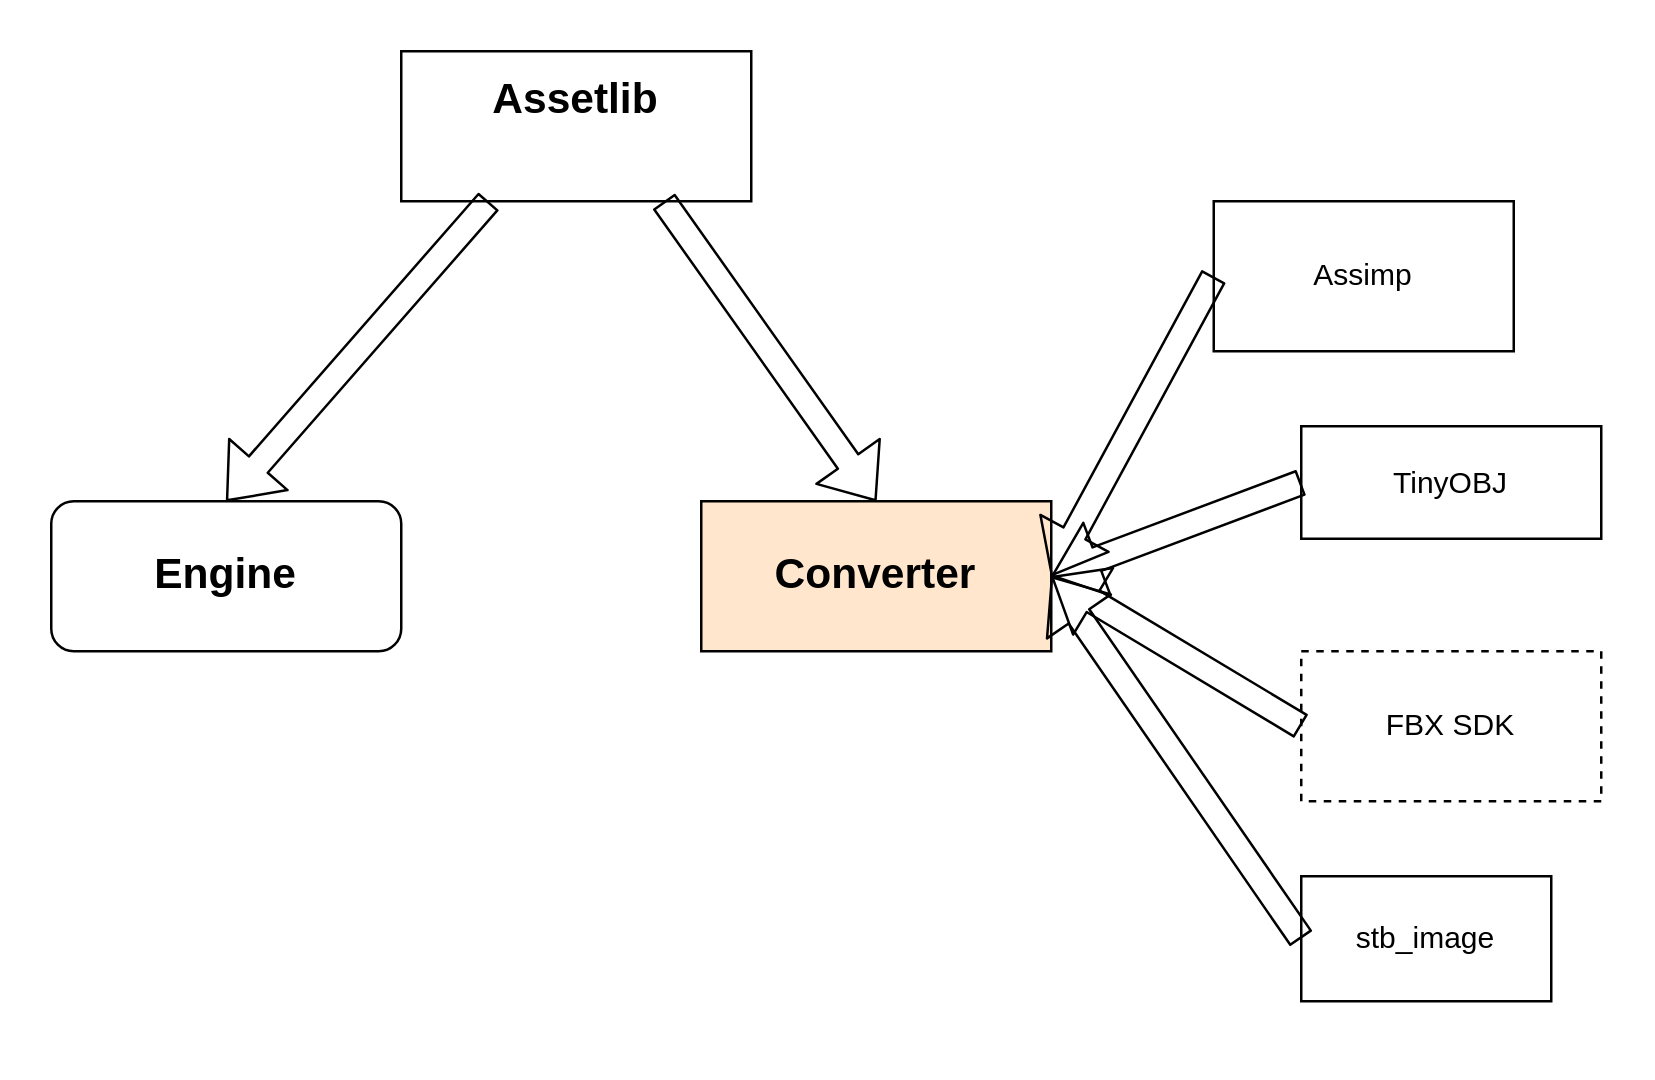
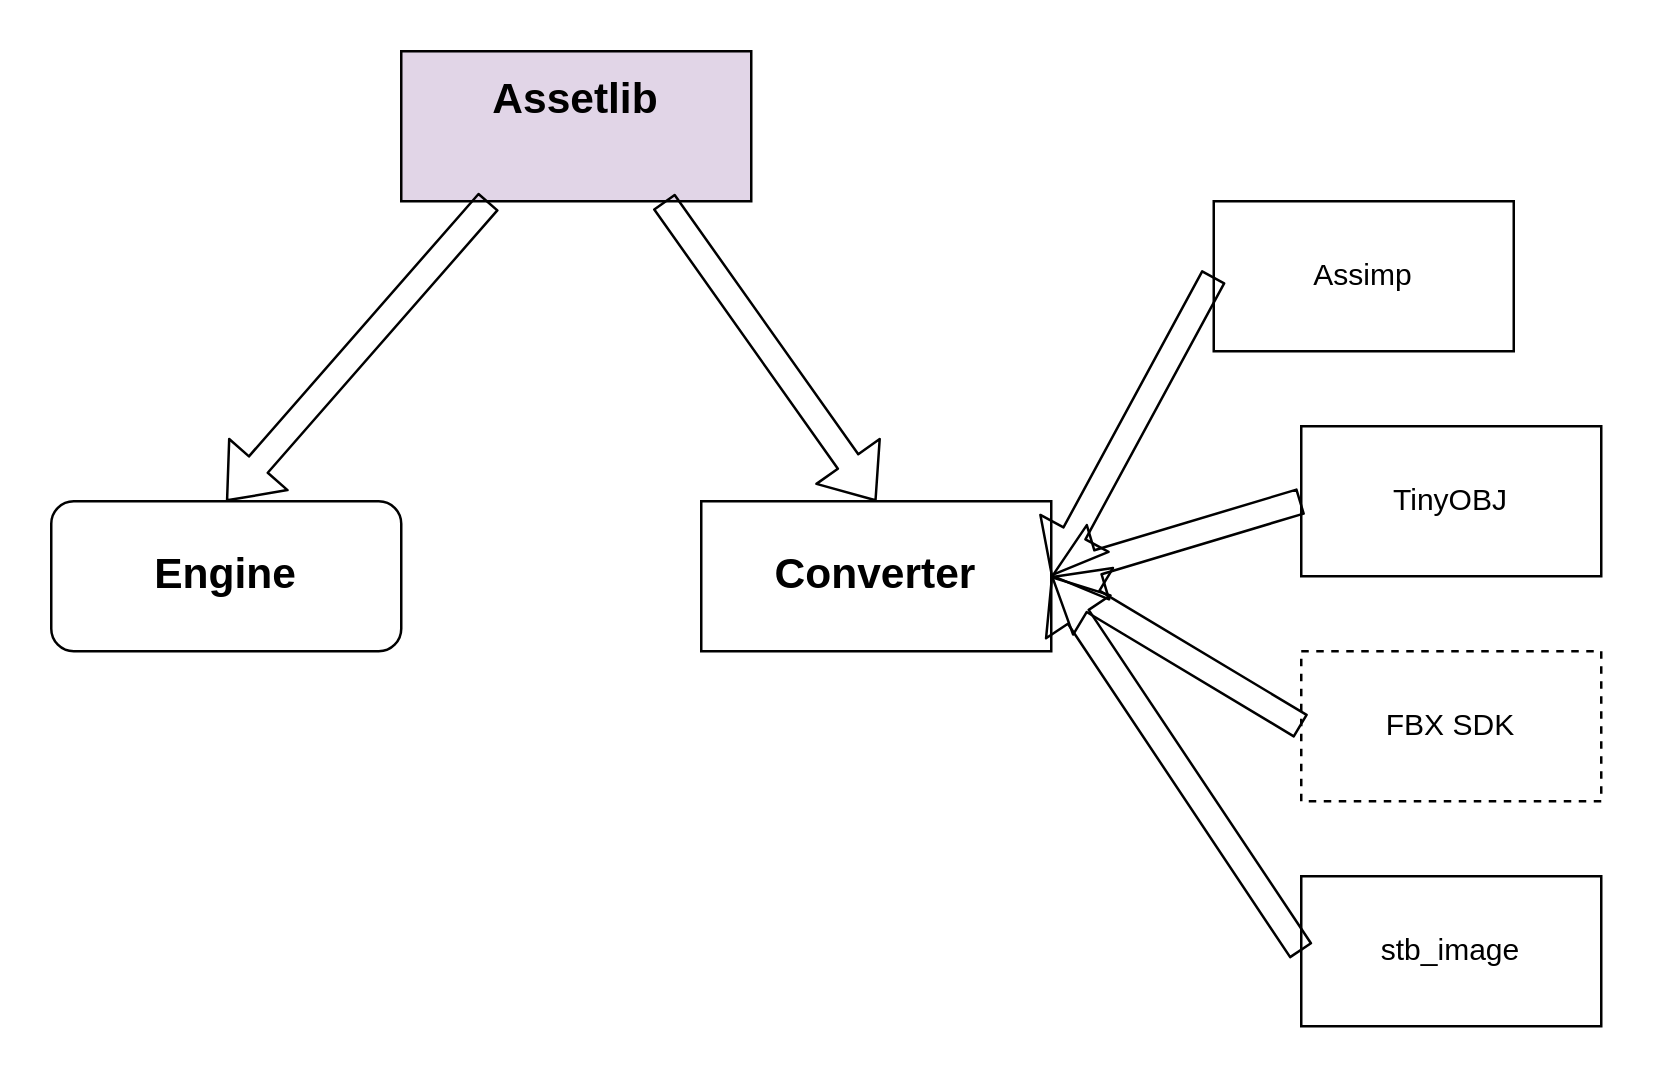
node "Assetlib": fillcolor #ffffff -> #e1d5e7
node "TinyOBJ": size 300x113 -> 300x150
node "Converter": fillcolor #ffe6cc -> #ffffff
node "stb_image": size 250x125 -> 300x150
